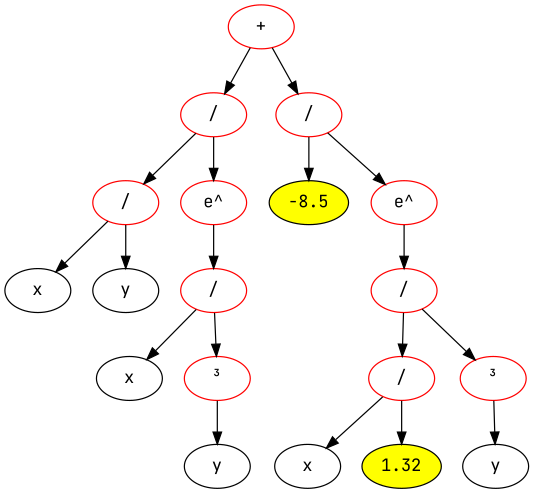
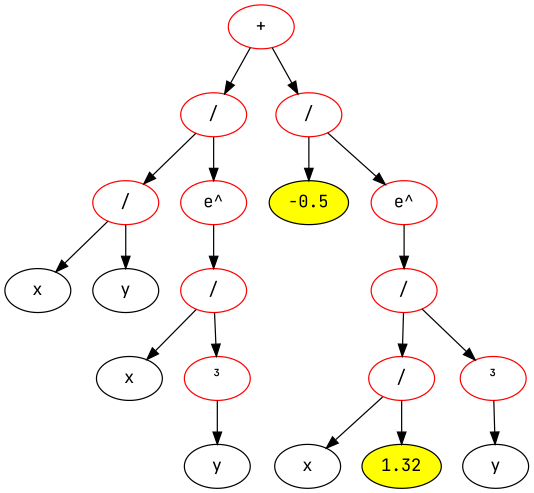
node "-8.5": label "-8.5" -> "-0.5"
